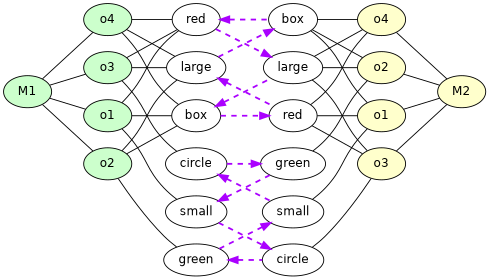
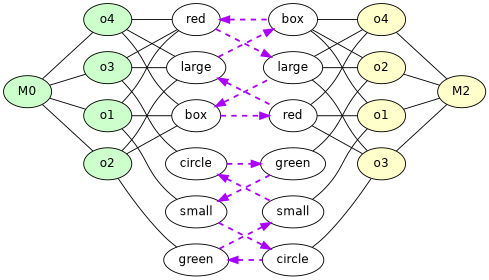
node "M1": label "M1" -> "M0"
